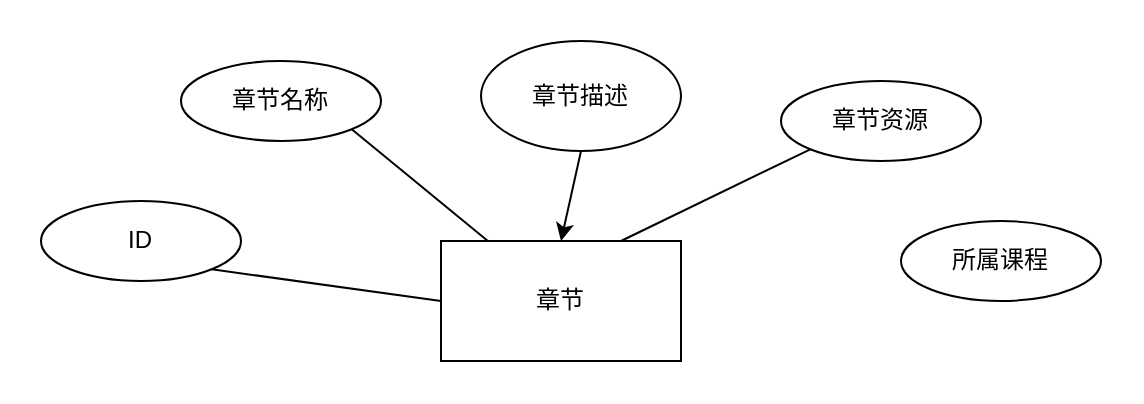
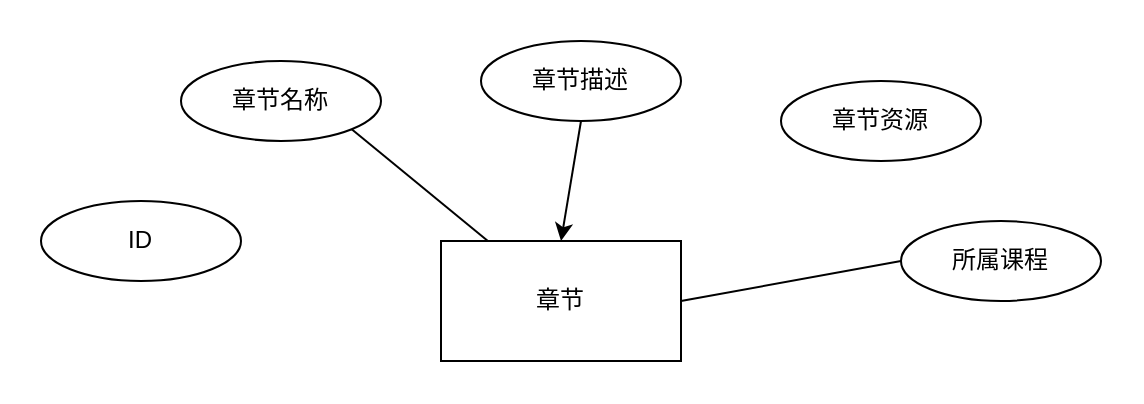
node "章节描述": size 200x110 -> 200x80
edge "章节资源" -- "章节": removed
edge "所属课程" -- "章节": added
edge "ID" -- "章节": removed
